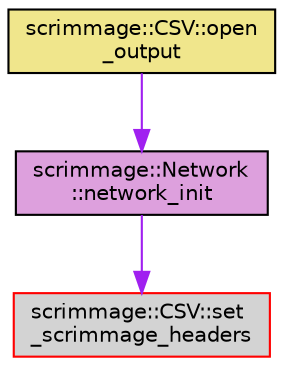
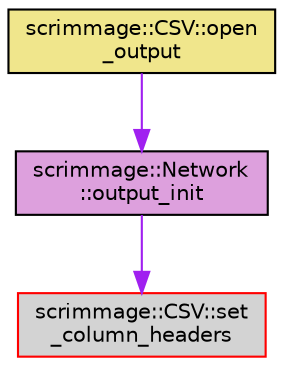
node "scrimmage::Network ::network_init": label "scrimmage::Network ::network_init" -> "scrimmage::Network ::output_init"
node "scrimmage::CSV::set _scrimmage_headers": label "scrimmage::CSV::set _scrimmage_headers" -> "scrimmage::CSV::set _column_headers"
